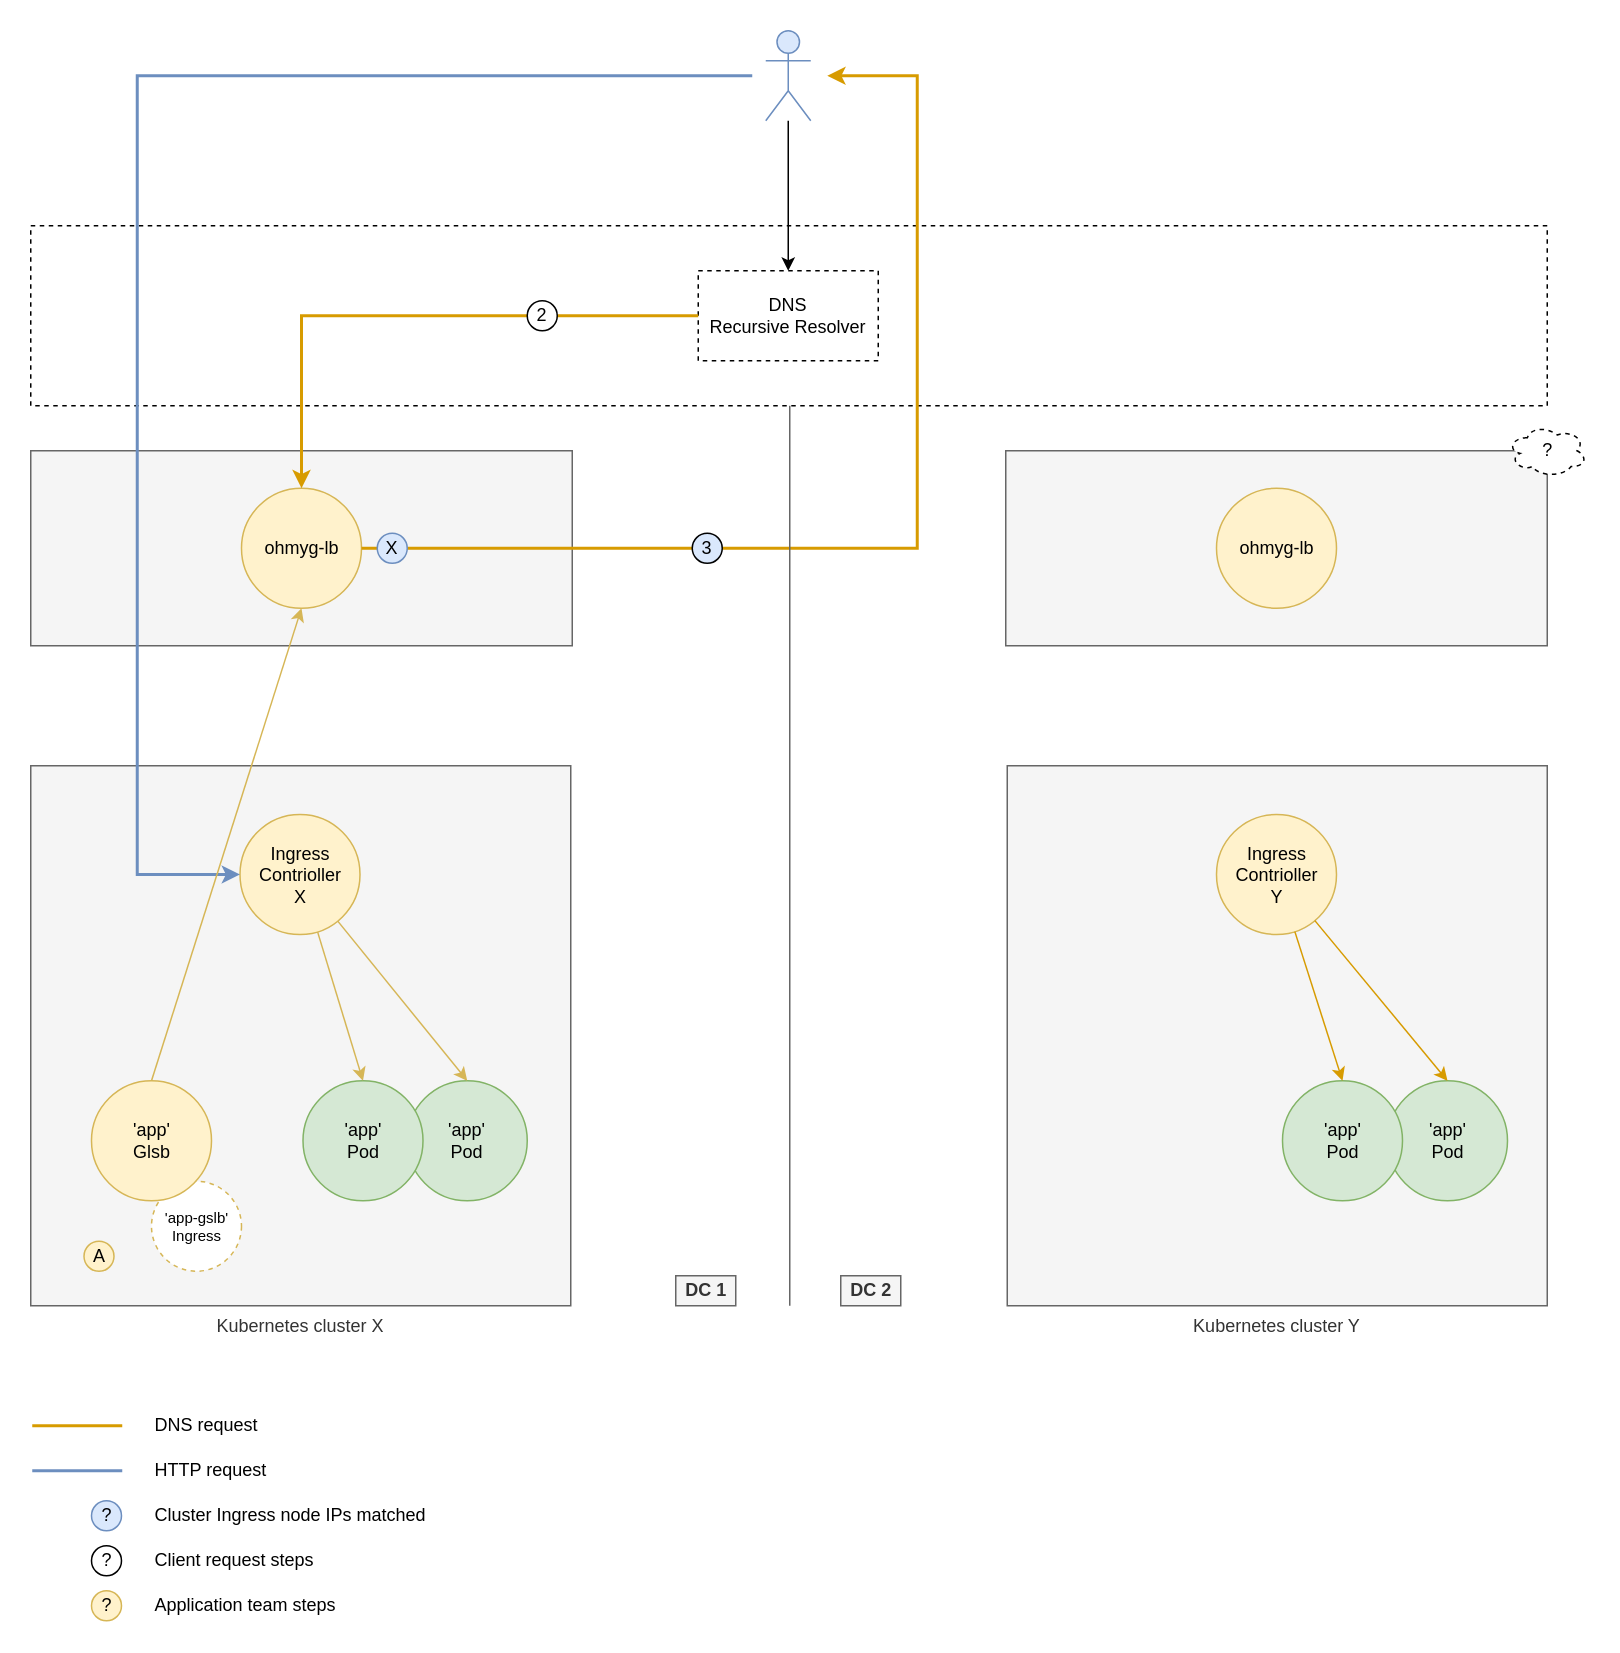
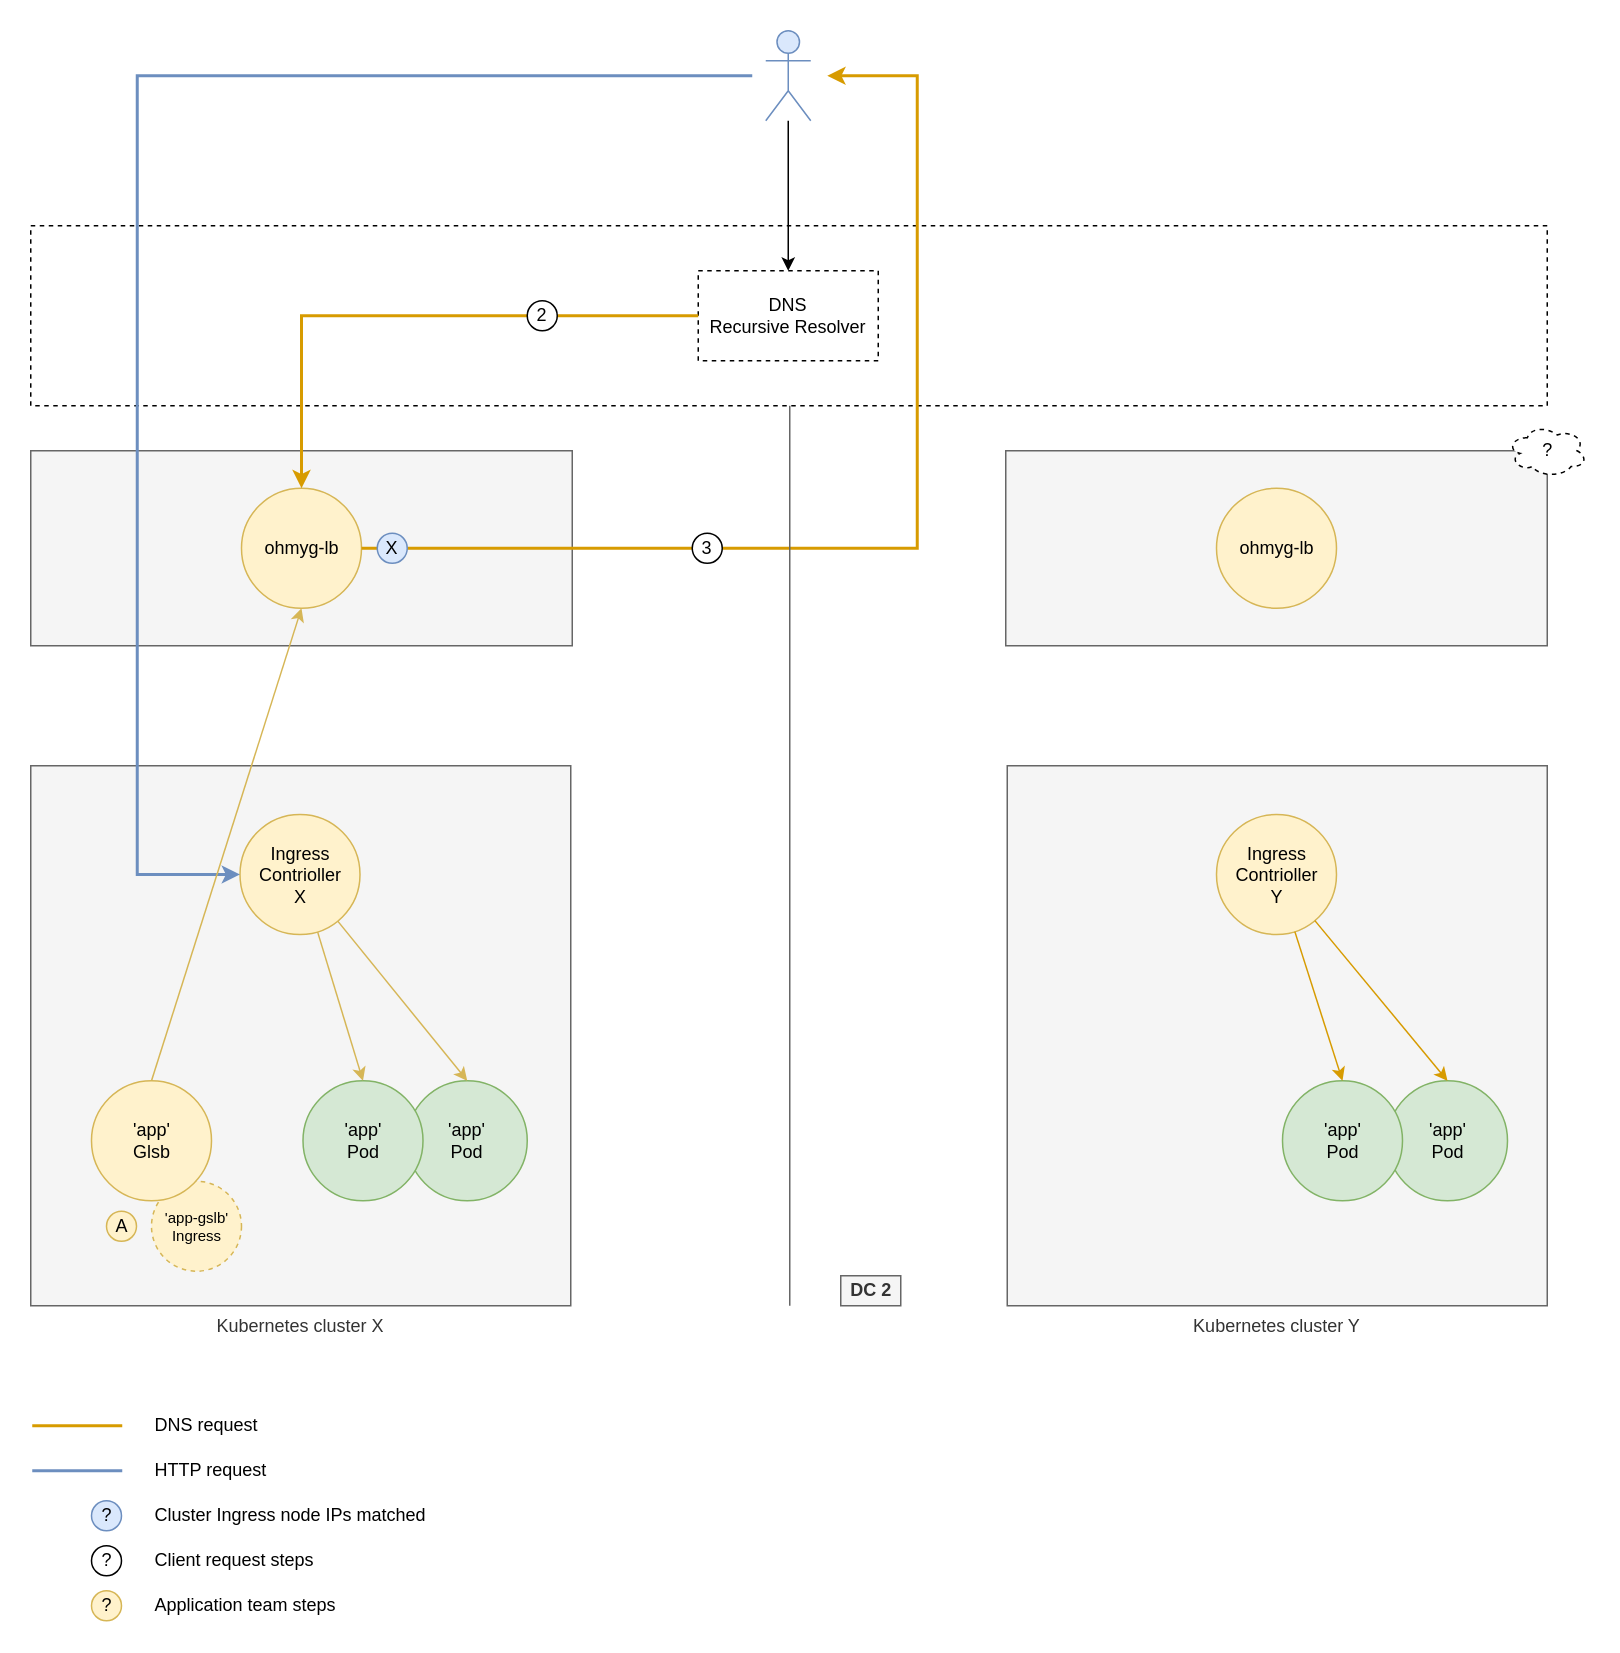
node "3": fillcolor #dae8fc -> #ffffff
node "'app-gslb'Ingress": fillcolor #ffffff -> #fff2cc
node "A": moved (99, 1256) -> (122, 1226)
node "DC 1": removed
